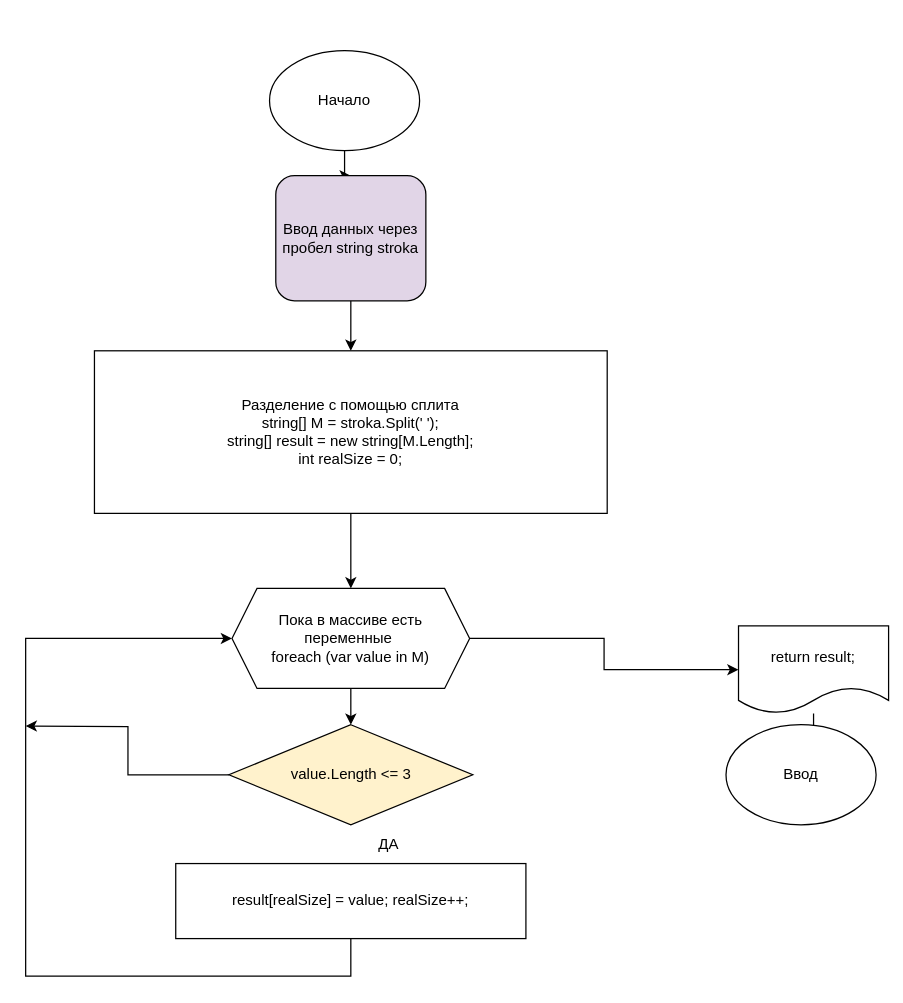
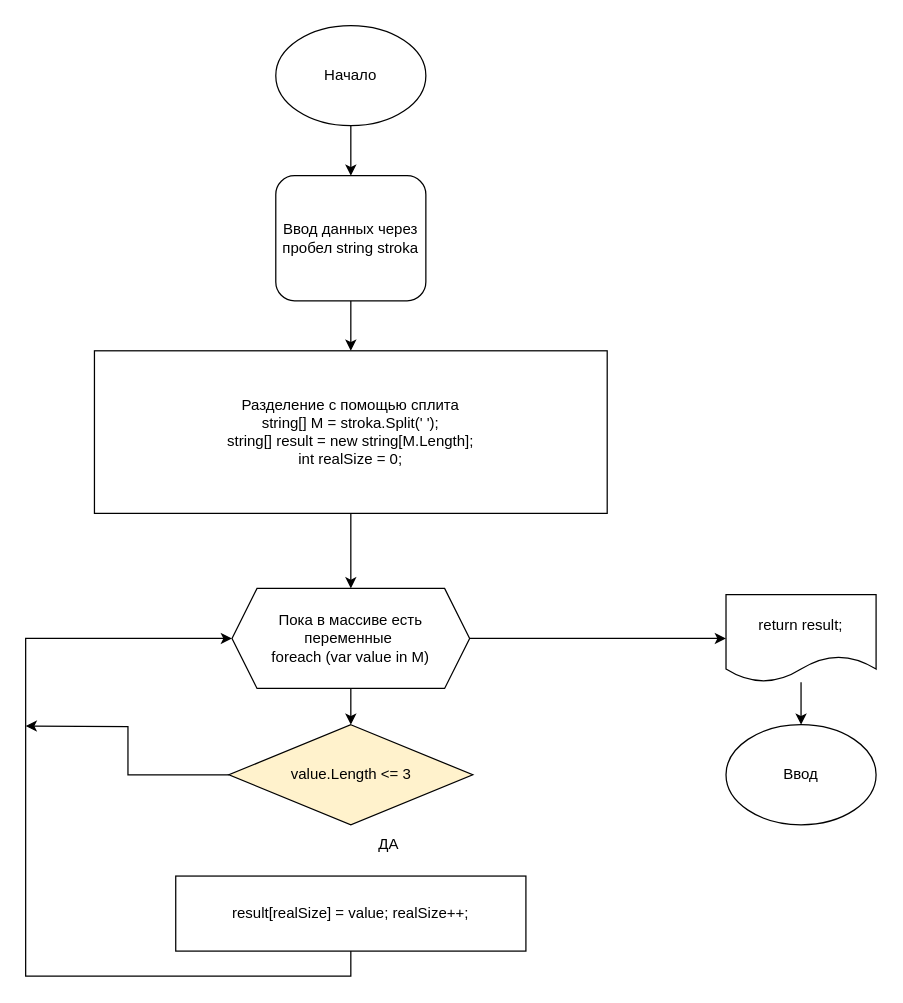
node "Начало": moved (344, 101) -> (351, 76)
node "Ввод данных через пробел string stroka": fillcolor #e1d5e7 -> #ffffff
node "return result;": moved (813, 669) -> (801, 638)
node "result[realSize] = value; realSize++;": moved (351, 901) -> (351, 913)
